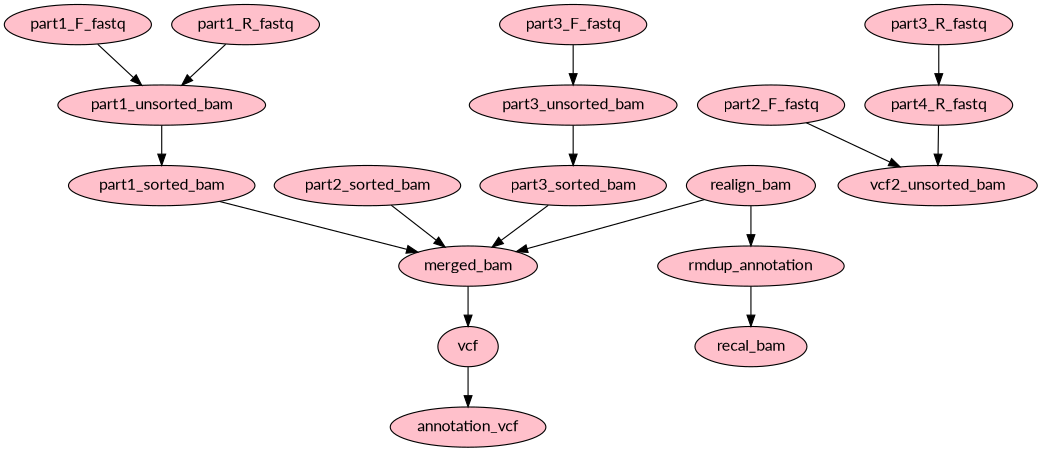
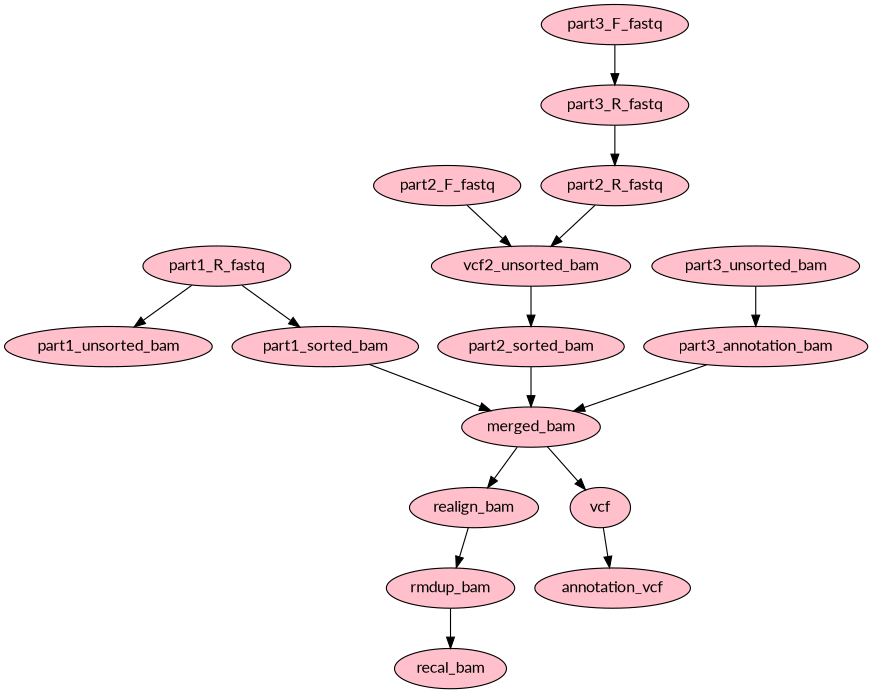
node "part1_F_fastq": removed
edge "part3_F_fastq" -> "part3_unsorted_bam": now "part3_F_fastq" -> "part3_R_fastq"
node "part4_R_fastq": label "part4_R_fastq" -> "part2_R_fastq"
edge "part1_unsorted_bam" -> "part1_sorted_bam": now "part1_R_fastq" -> "part1_sorted_bam"
node "part3_sorted_bam": label "part3_sorted_bam" -> "part3_annotation_bam"
edge "realign_bam" -> "merged_bam": reversed
node "rmdup_annotation": label "rmdup_annotation" -> "rmdup_bam"
edge "vcf2_unsorted_bam" -> "part2_sorted_bam": added
